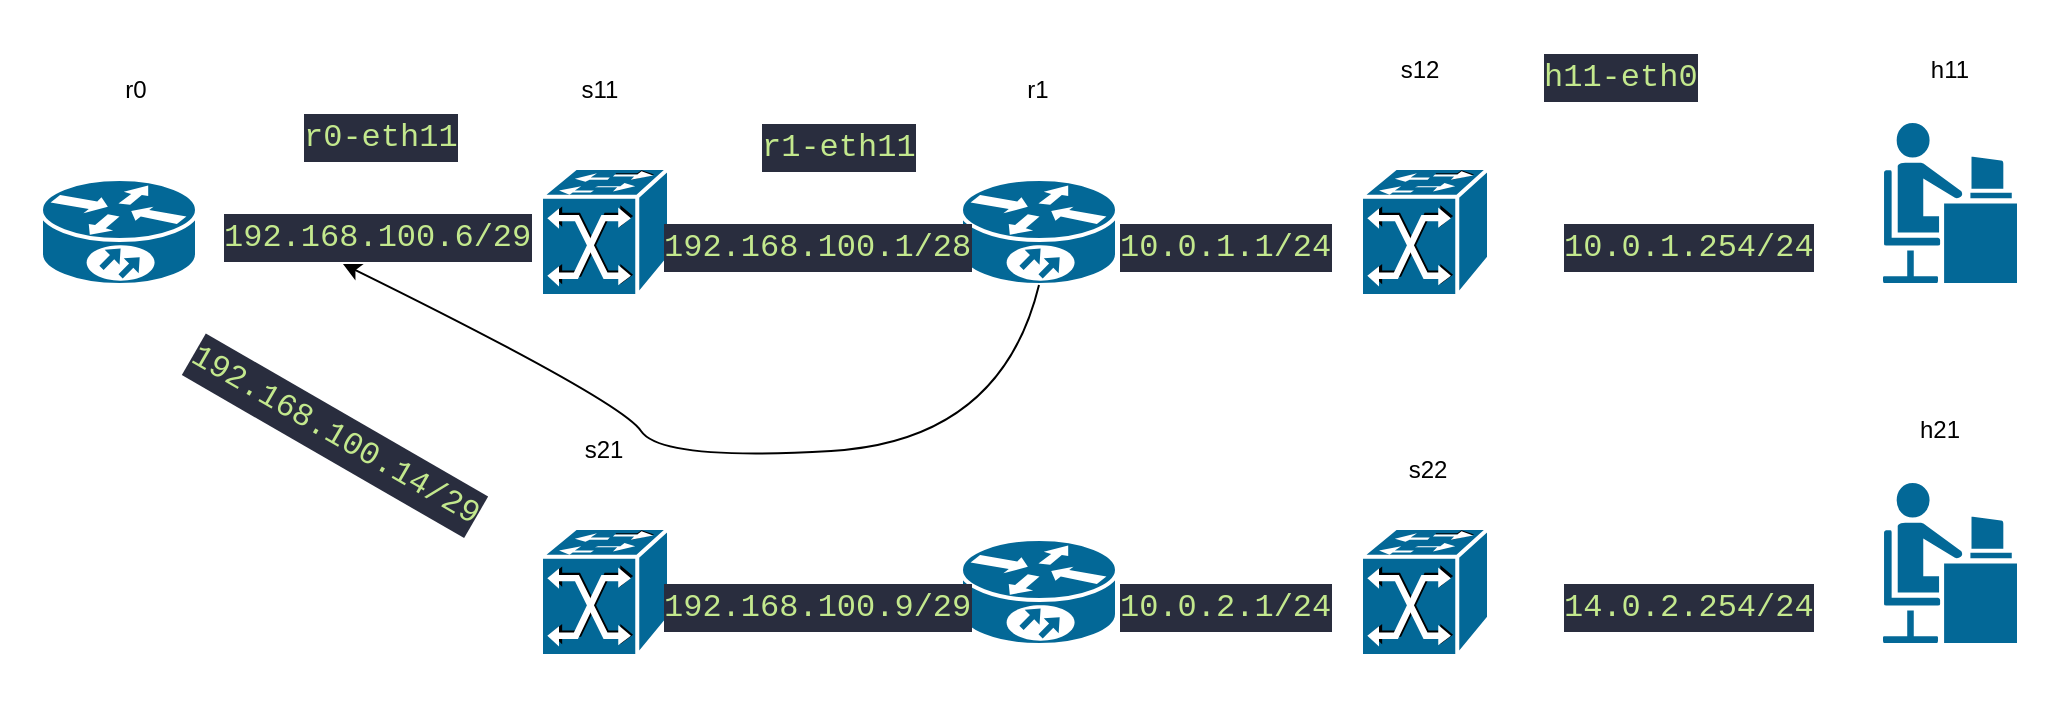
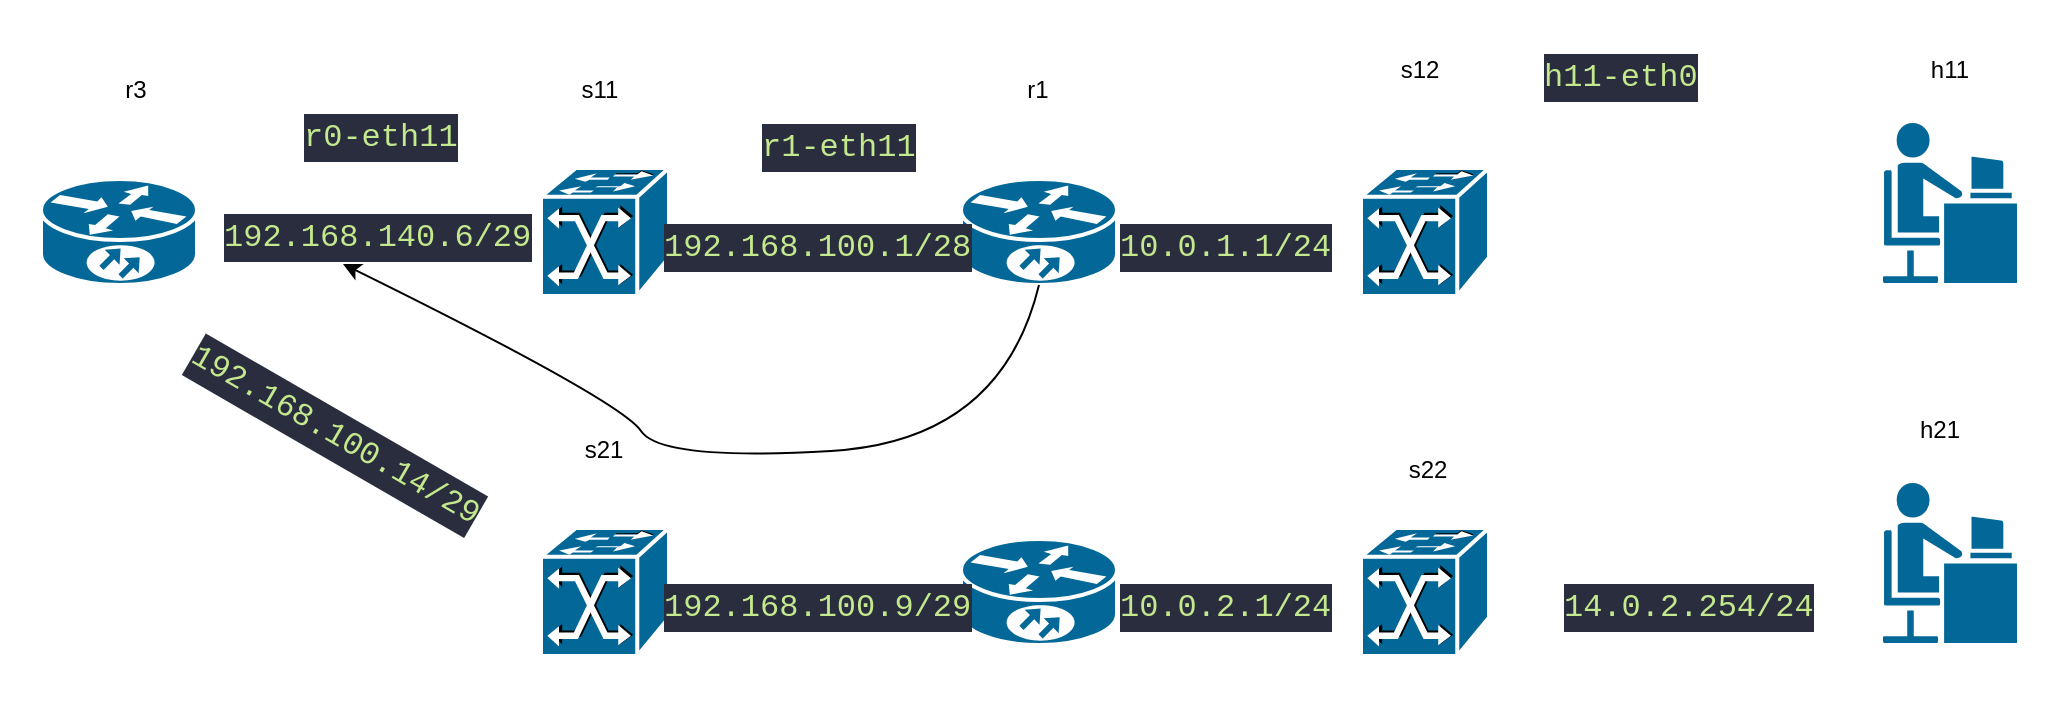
node "r0": label "r0" -> "r3"
node "192.168.100.6/29": label "192.168.100.6/29" -> "192.168.140.6/29"
node "10.0.1.254/24": removed
